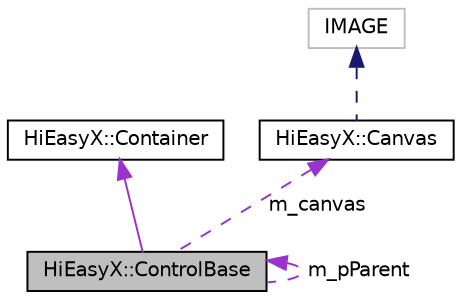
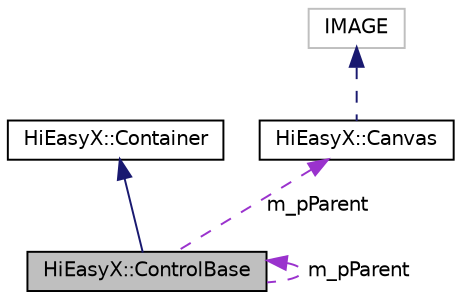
edge "HiEasyX::ControlBase" -> "HiEasyX::Canvas": label " m_canvas" -> " m_pParent"
edge "HiEasyX::ControlBase" -> "HiEasyX::Container": color darkorchid3 -> midnightblue
